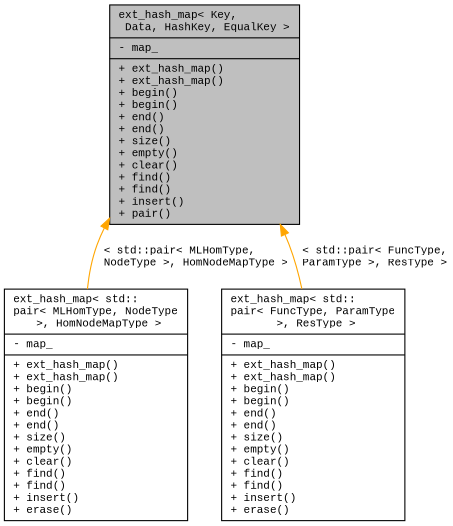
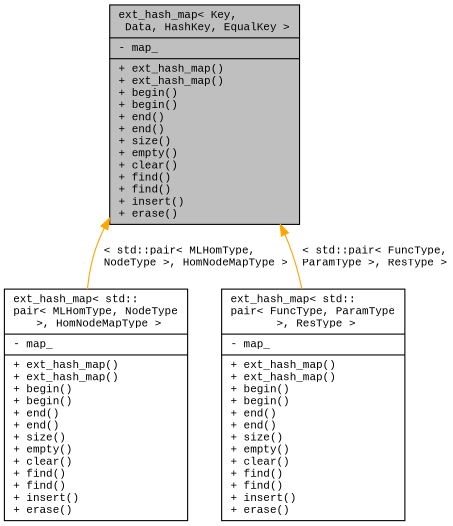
node "ext_hash_map< Key,": text "+ pair()" -> "+ erase()"
